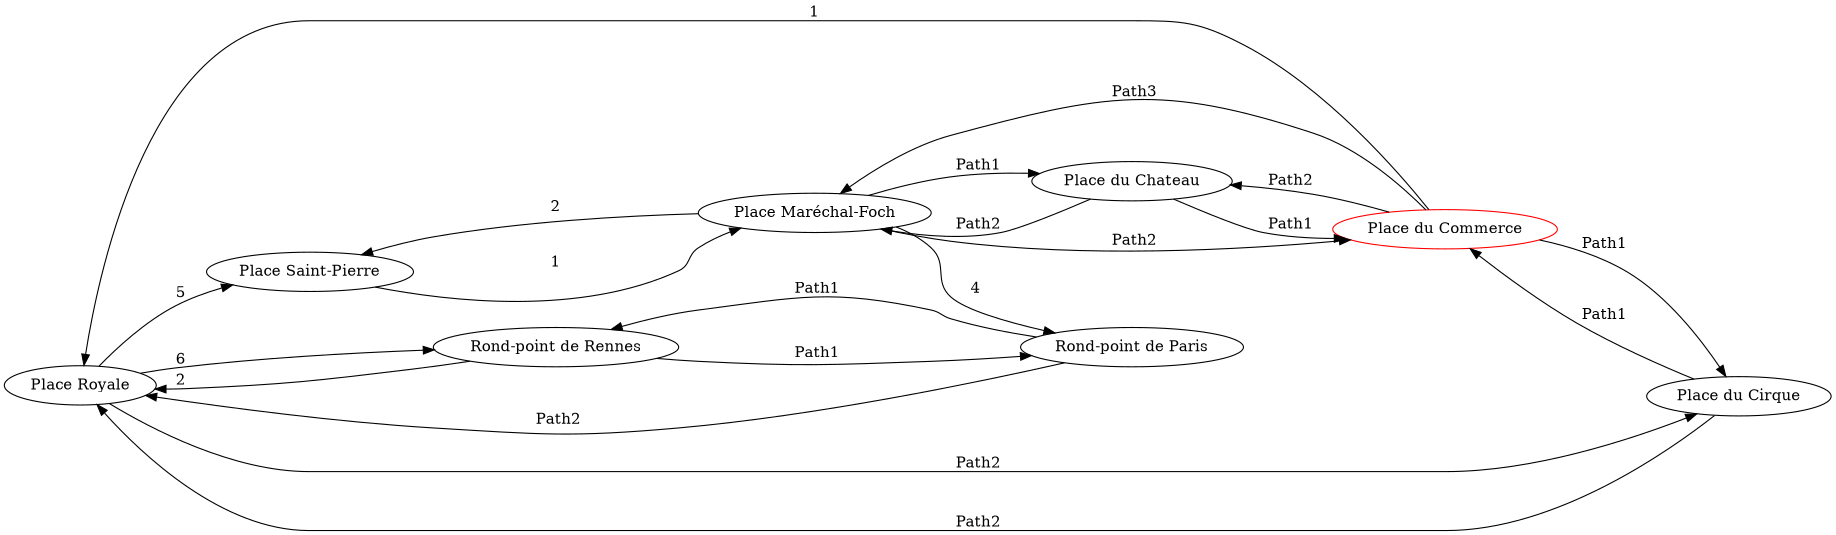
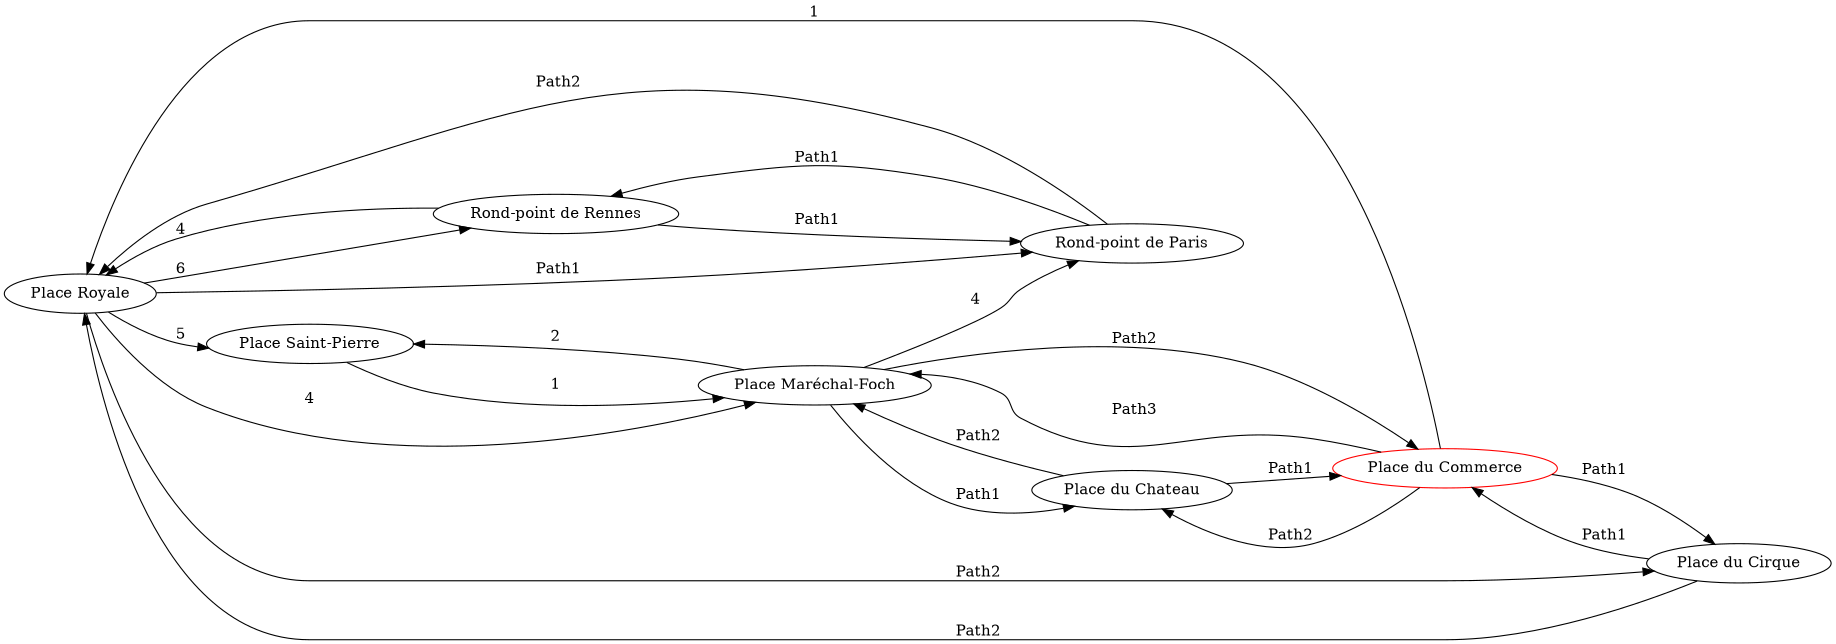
edge "Place Royale" -> "Rond-point de Paris": added, label "Path1"
edge "Rond-point de Rennes" -> "Place Royale": label "2" -> "4"
edge "Place Royale" -> "Place Maréchal-Foch": added, label "4"
